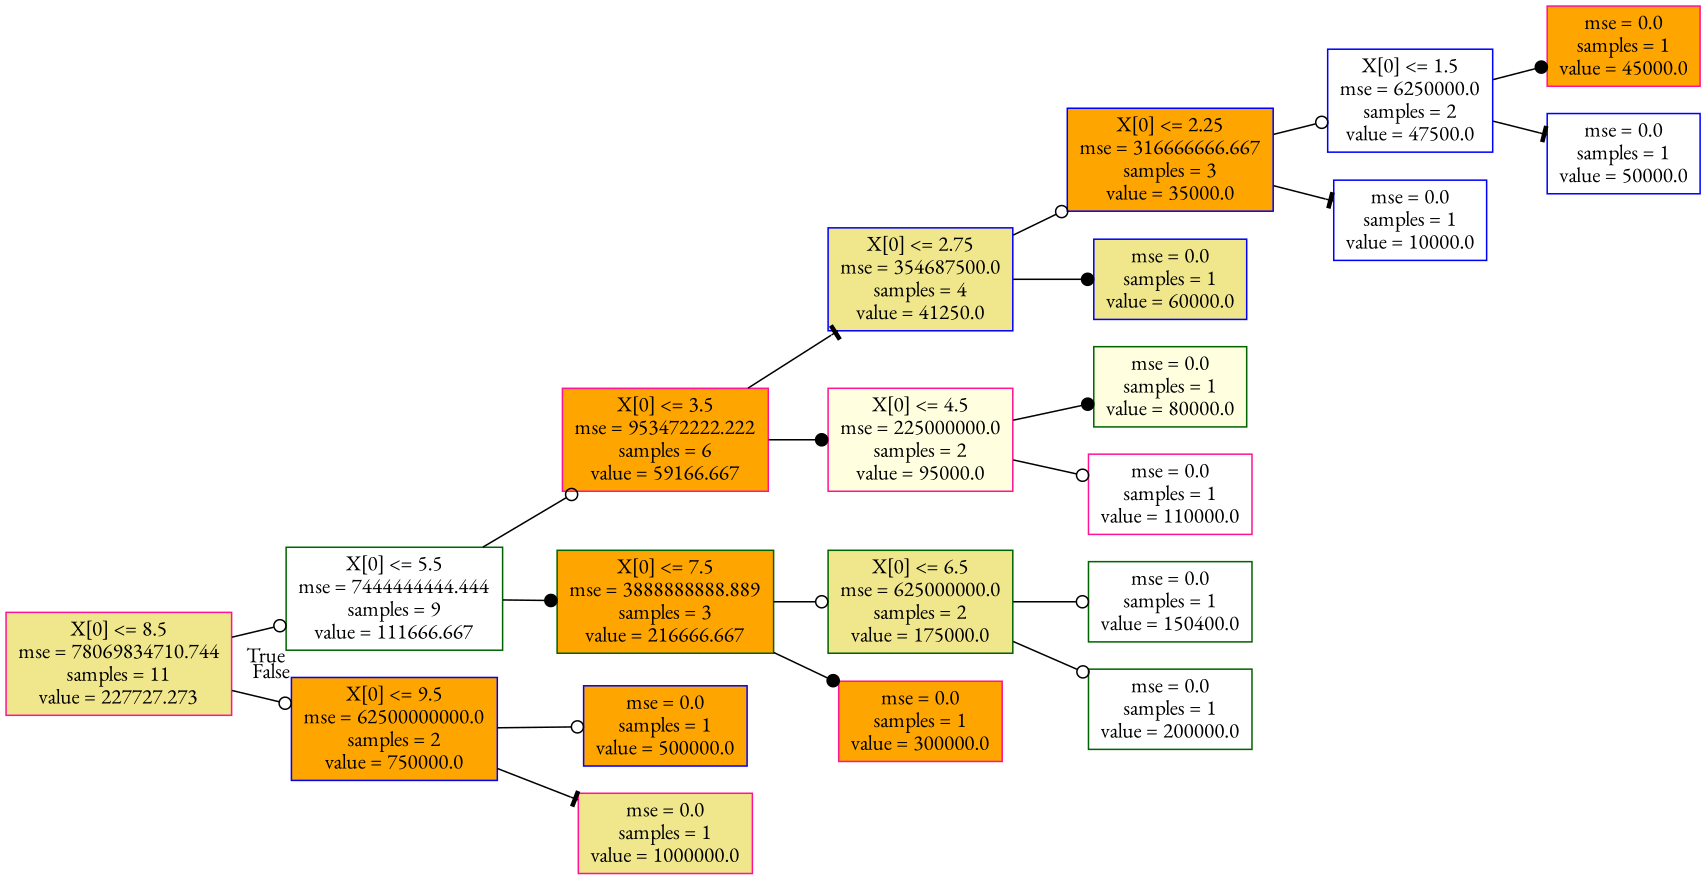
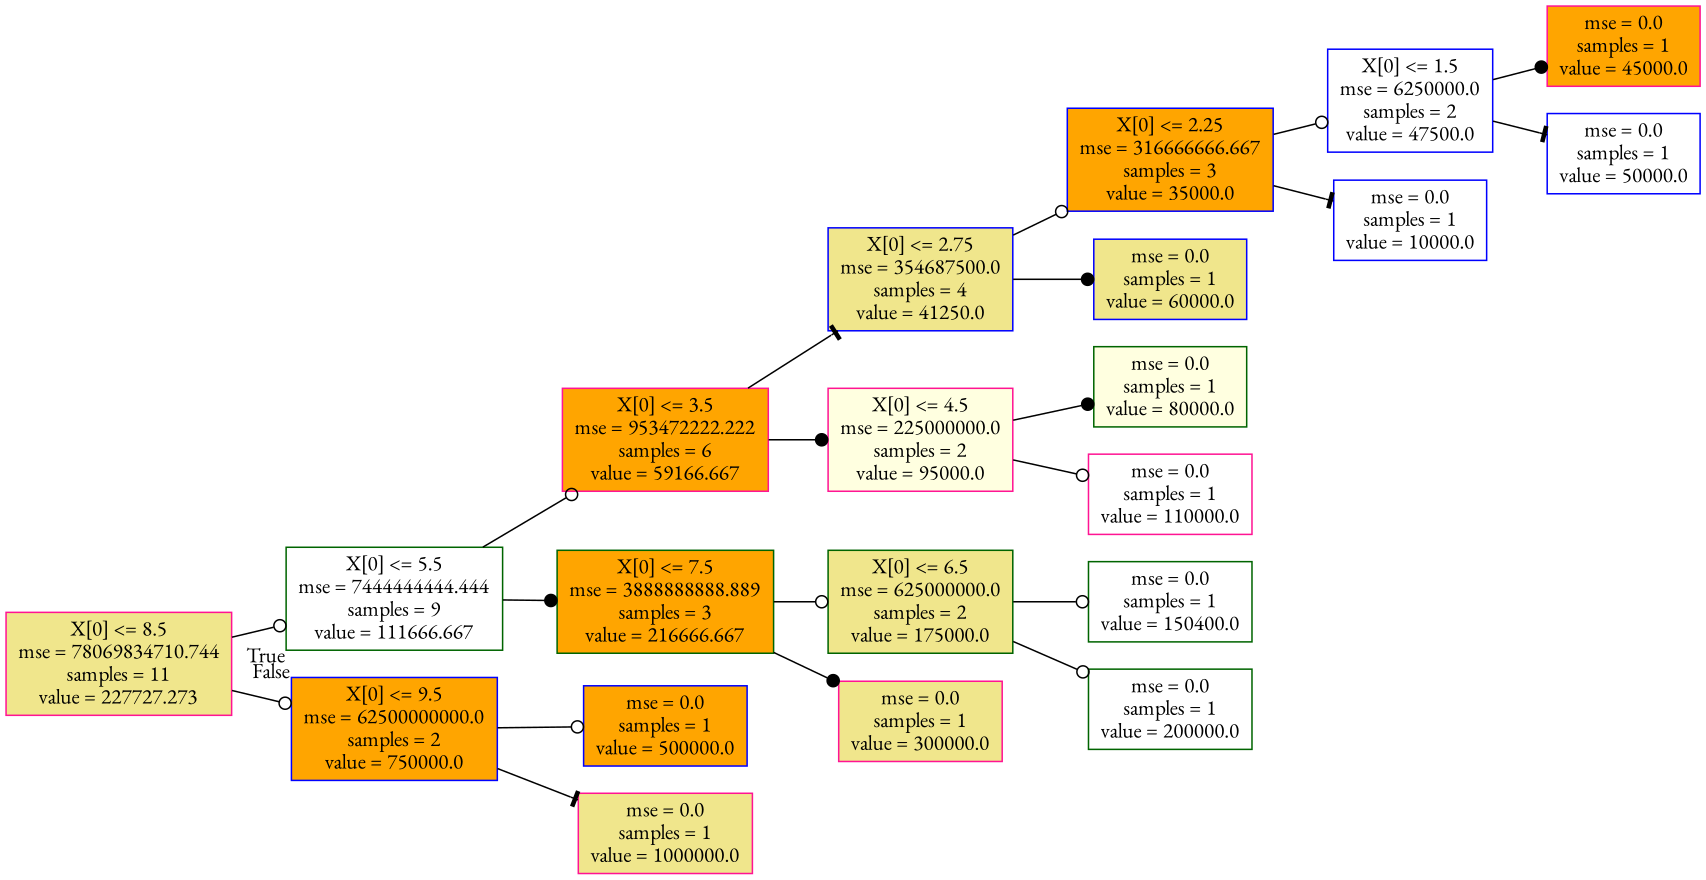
node "mse = 0.0 samples = 1 value = 300000.0": fillcolor orange -> khaki
